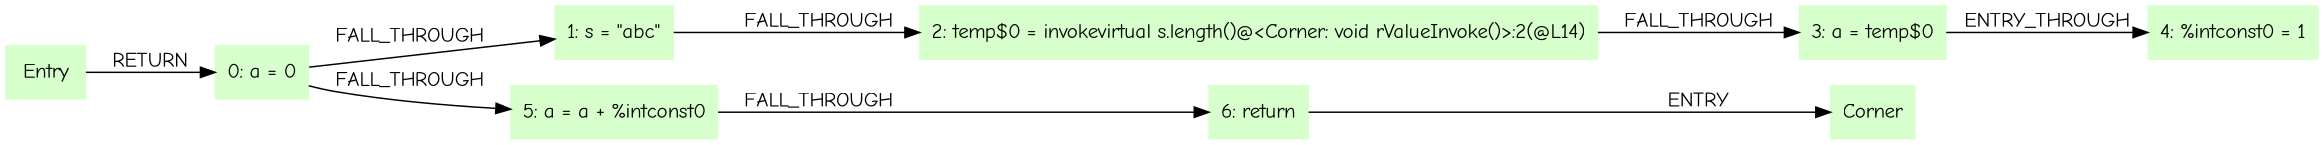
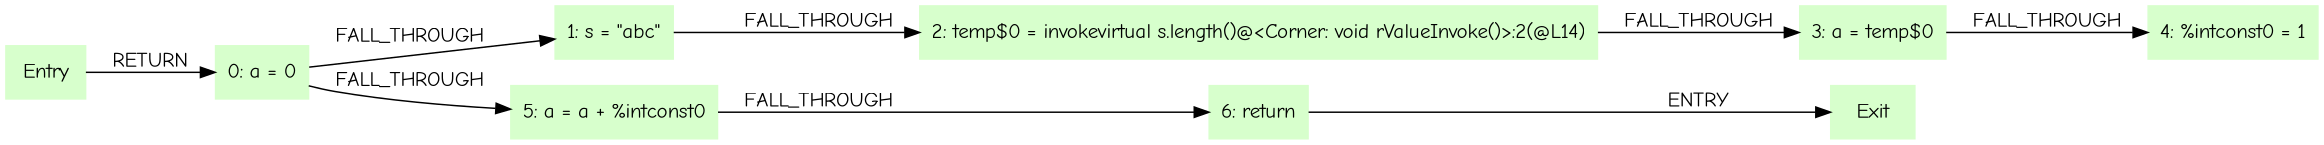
edge "3: a = temp$0" -> "4: %intconst0 = 1": label "ENTRY_THROUGH" -> "FALL_THROUGH"
node "Corner": label "Corner" -> "Exit"
